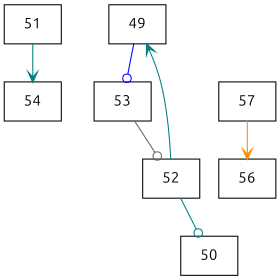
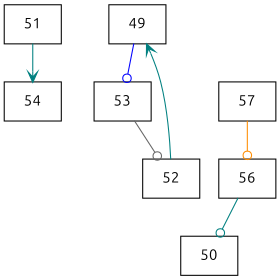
edge "57" -> "56": arrowhead vee -> odot
edge "52" -> "50": now "56" -> "50"
